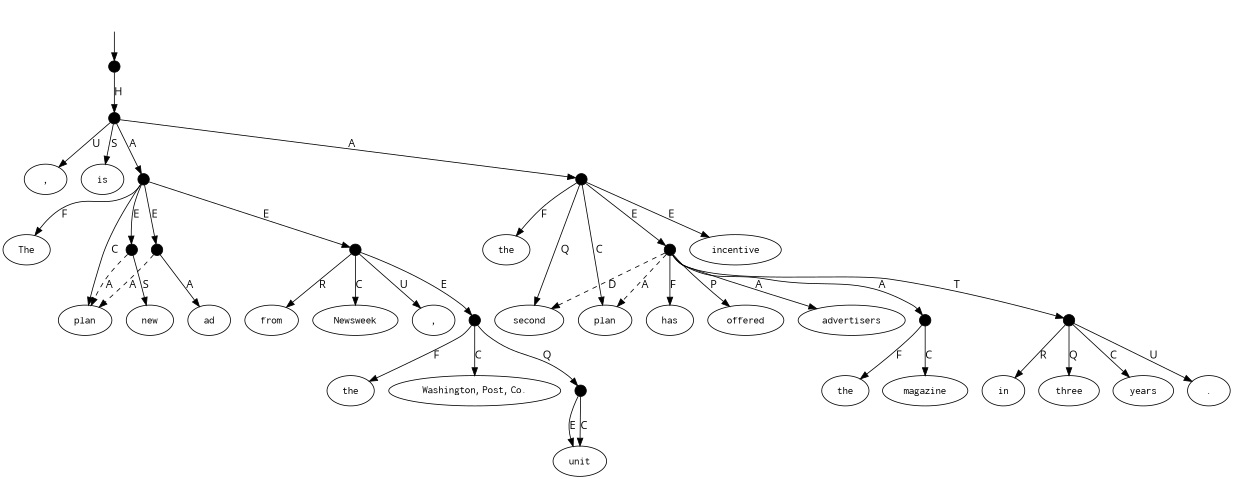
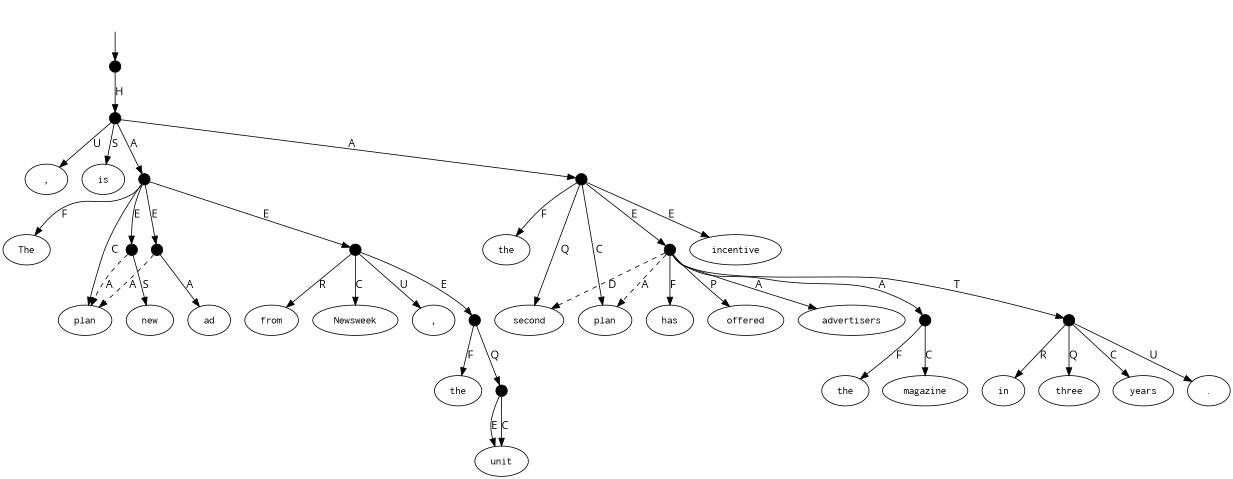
node "Washington": removed
